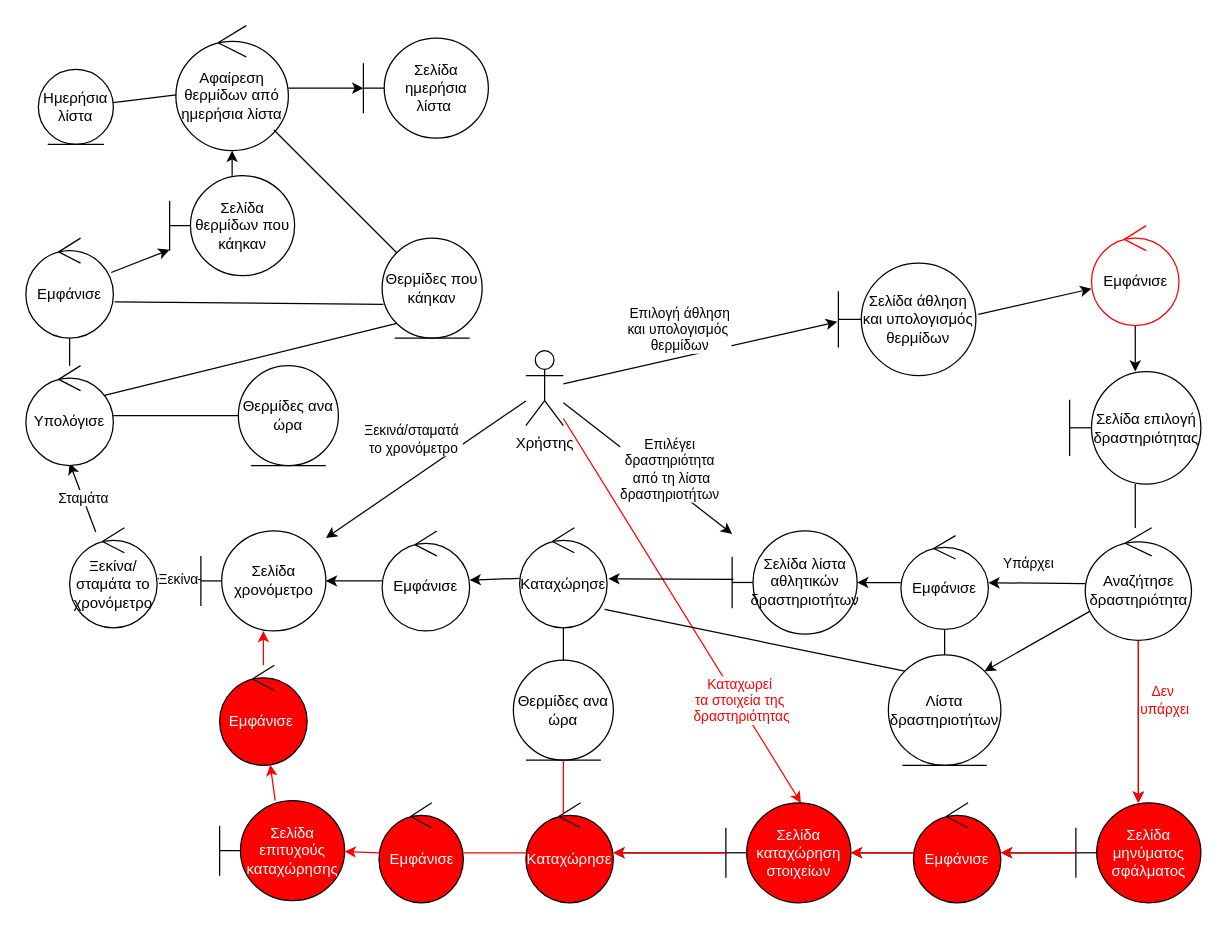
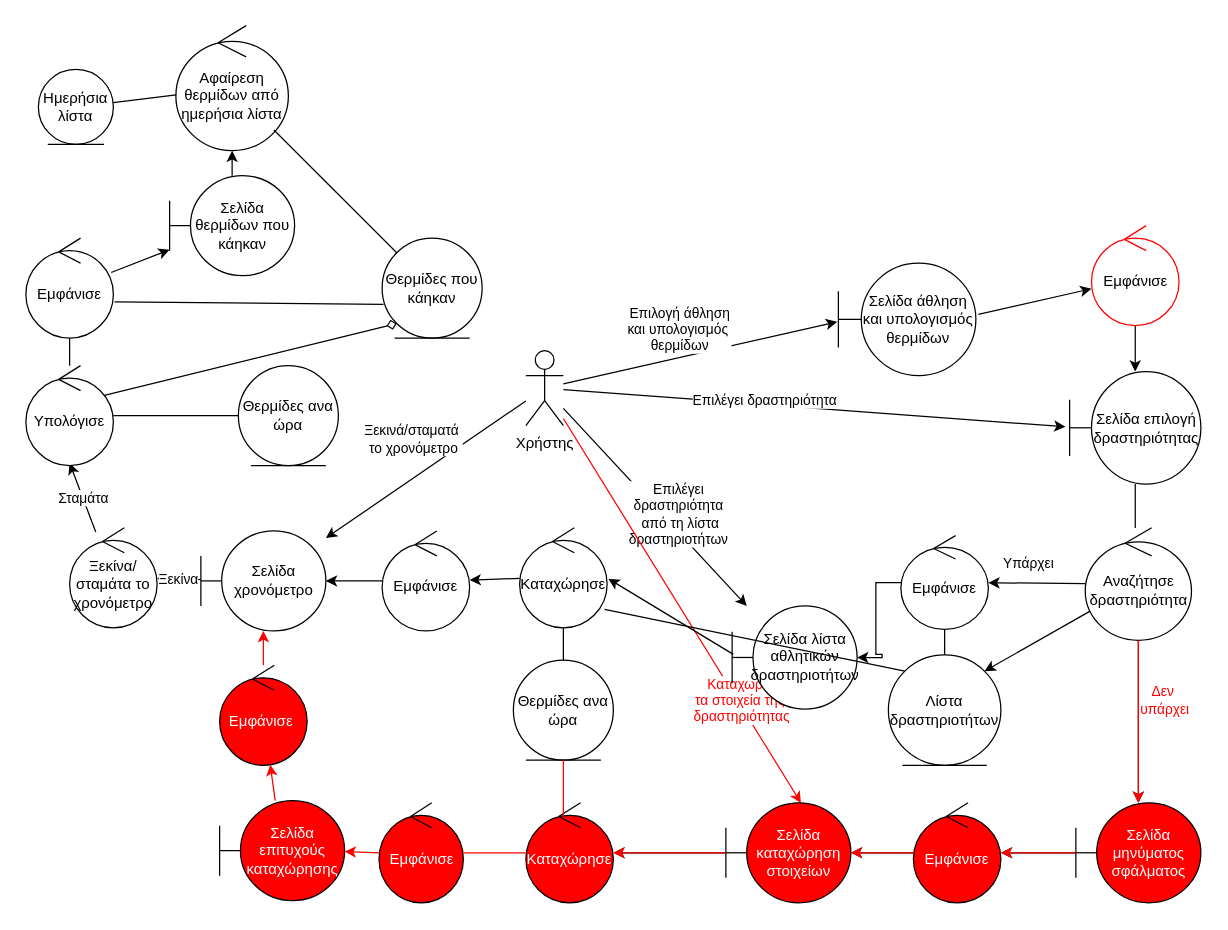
edge "Αφαίρεση θερμίδων από ημερήσια λίστα" -> "Σελίδα ημερήσια λίστα": removed
node "Σελίδα ημερήσια λίστα": removed
edge "Θερμίδες που κάηκαν" -- "Υπολόγισε": arrowhead none -> diamond
edge "Χρήστης" -> "Σελίδα επιλογή δραστηριότητας": added, label "Επιλέγει δραστηριότητα"
node "Σελίδα λίστα αθλητικών δραστηριοτήτων": moved (794, 582) -> (794, 657)
